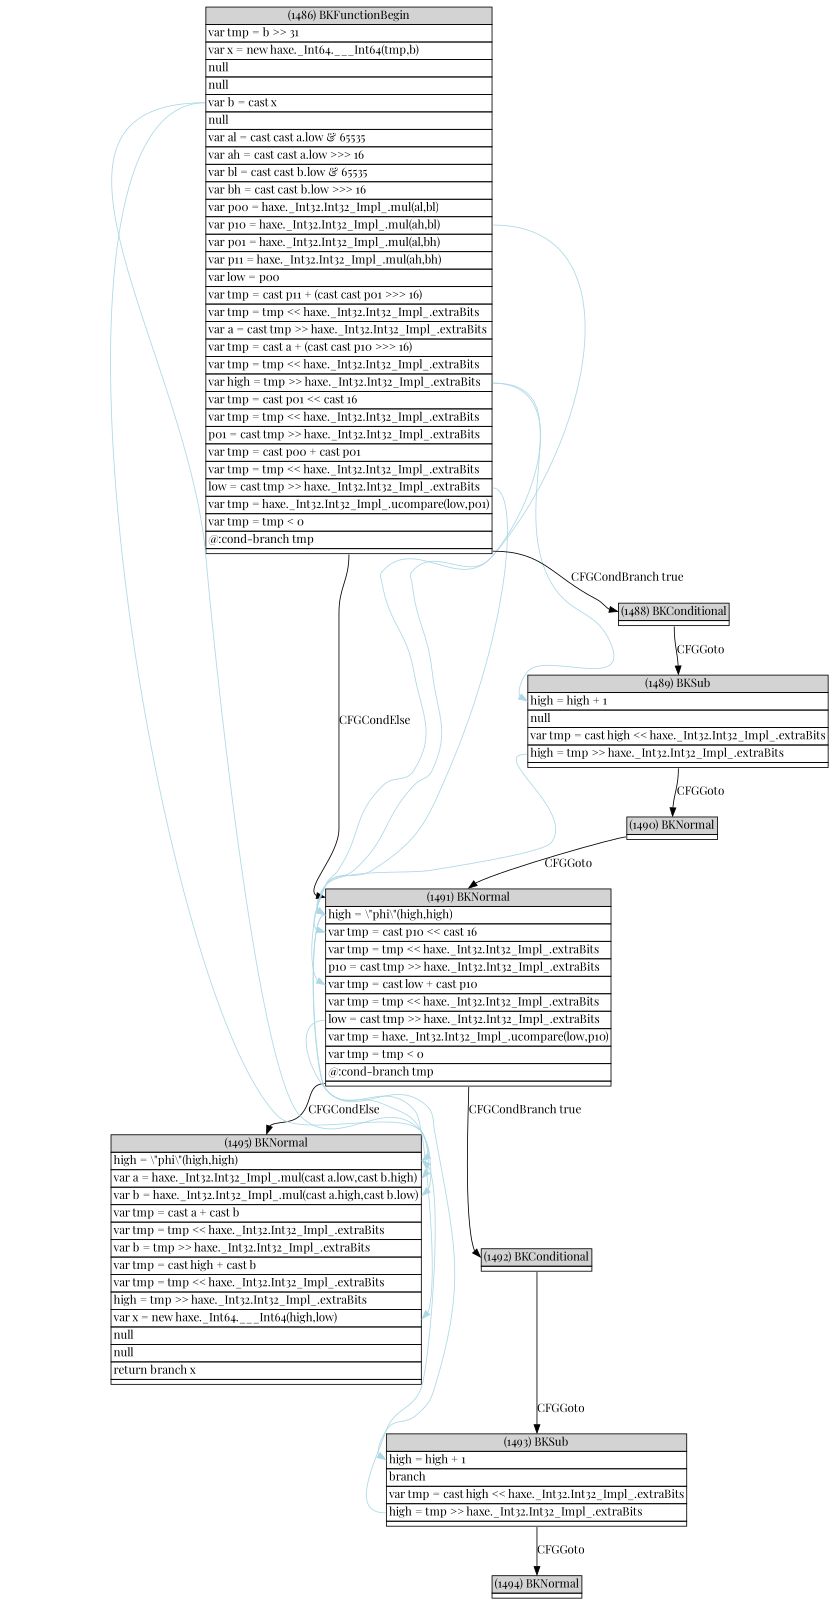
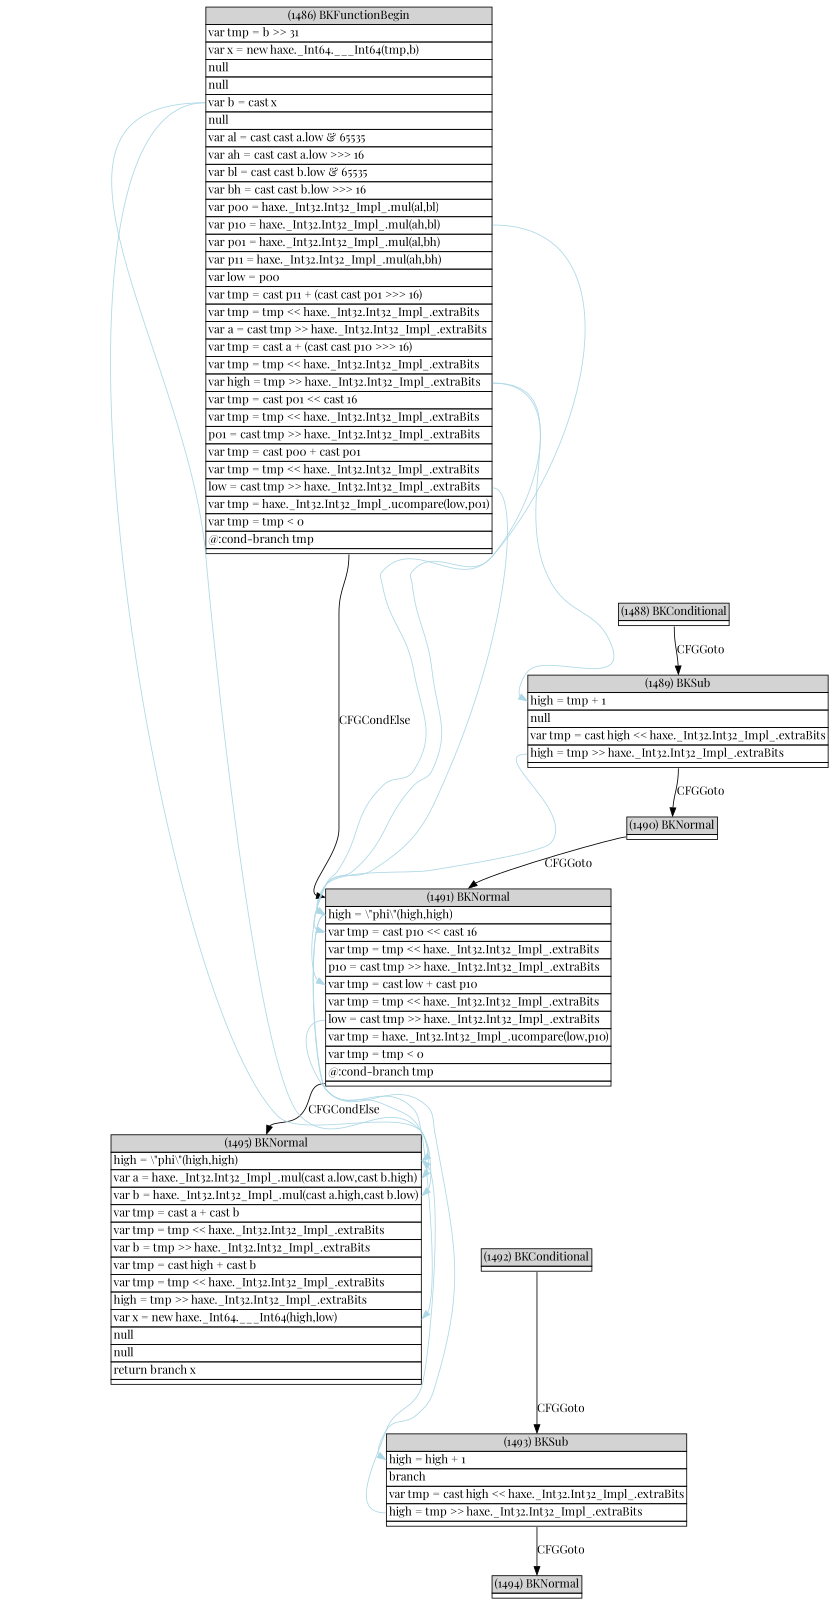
edge "(1486) BKFunctionBegin" -> "(1488) BKConditional": removed, label "CFGCondBranch true"
node "(1489) BKSub": text "high = high + 1" -> "high = tmp + 1"
edge "(1491) BKNormal" -> "(1492) BKConditional": removed, label "CFGCondBranch true"
